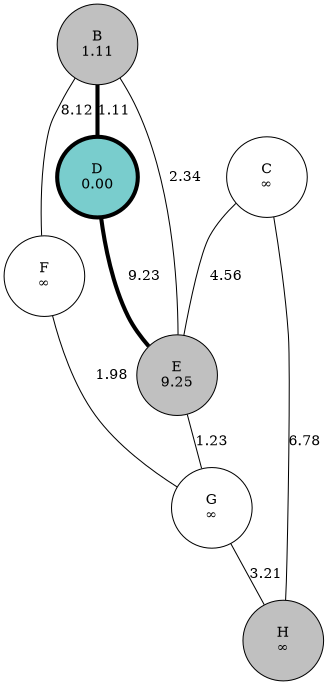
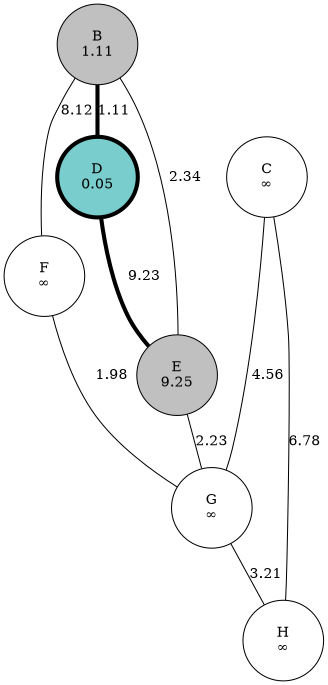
node "D 0.00": label "D 0.00" -> "D 0.05"
edge "C ∞" -- "E 9.25": now "C ∞" -- "G ∞"
edge "E 9.25" -- "G ∞": label "1.23" -> "2.23"
node "H ∞": fillcolor gray -> white
